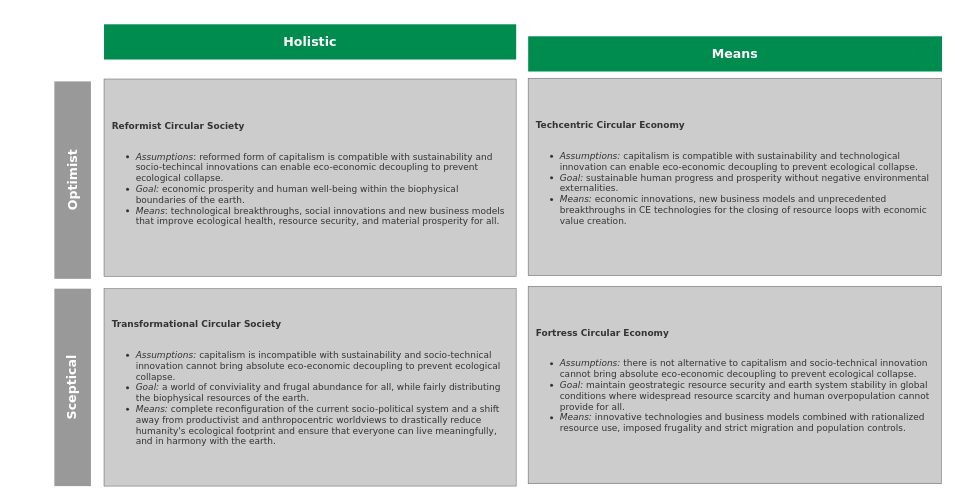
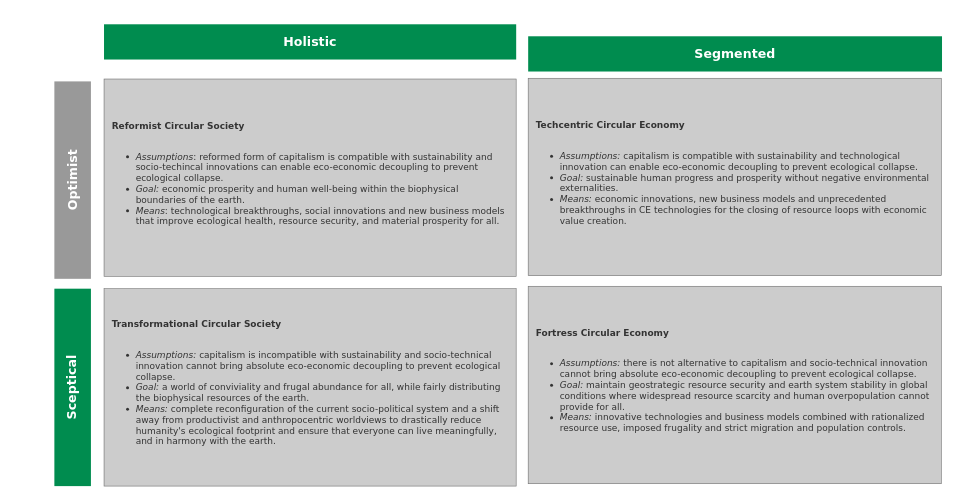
node "Means": label "Means" -> "Segmented"
node "Sceptical": fillcolor #999999 -> #008c4f
